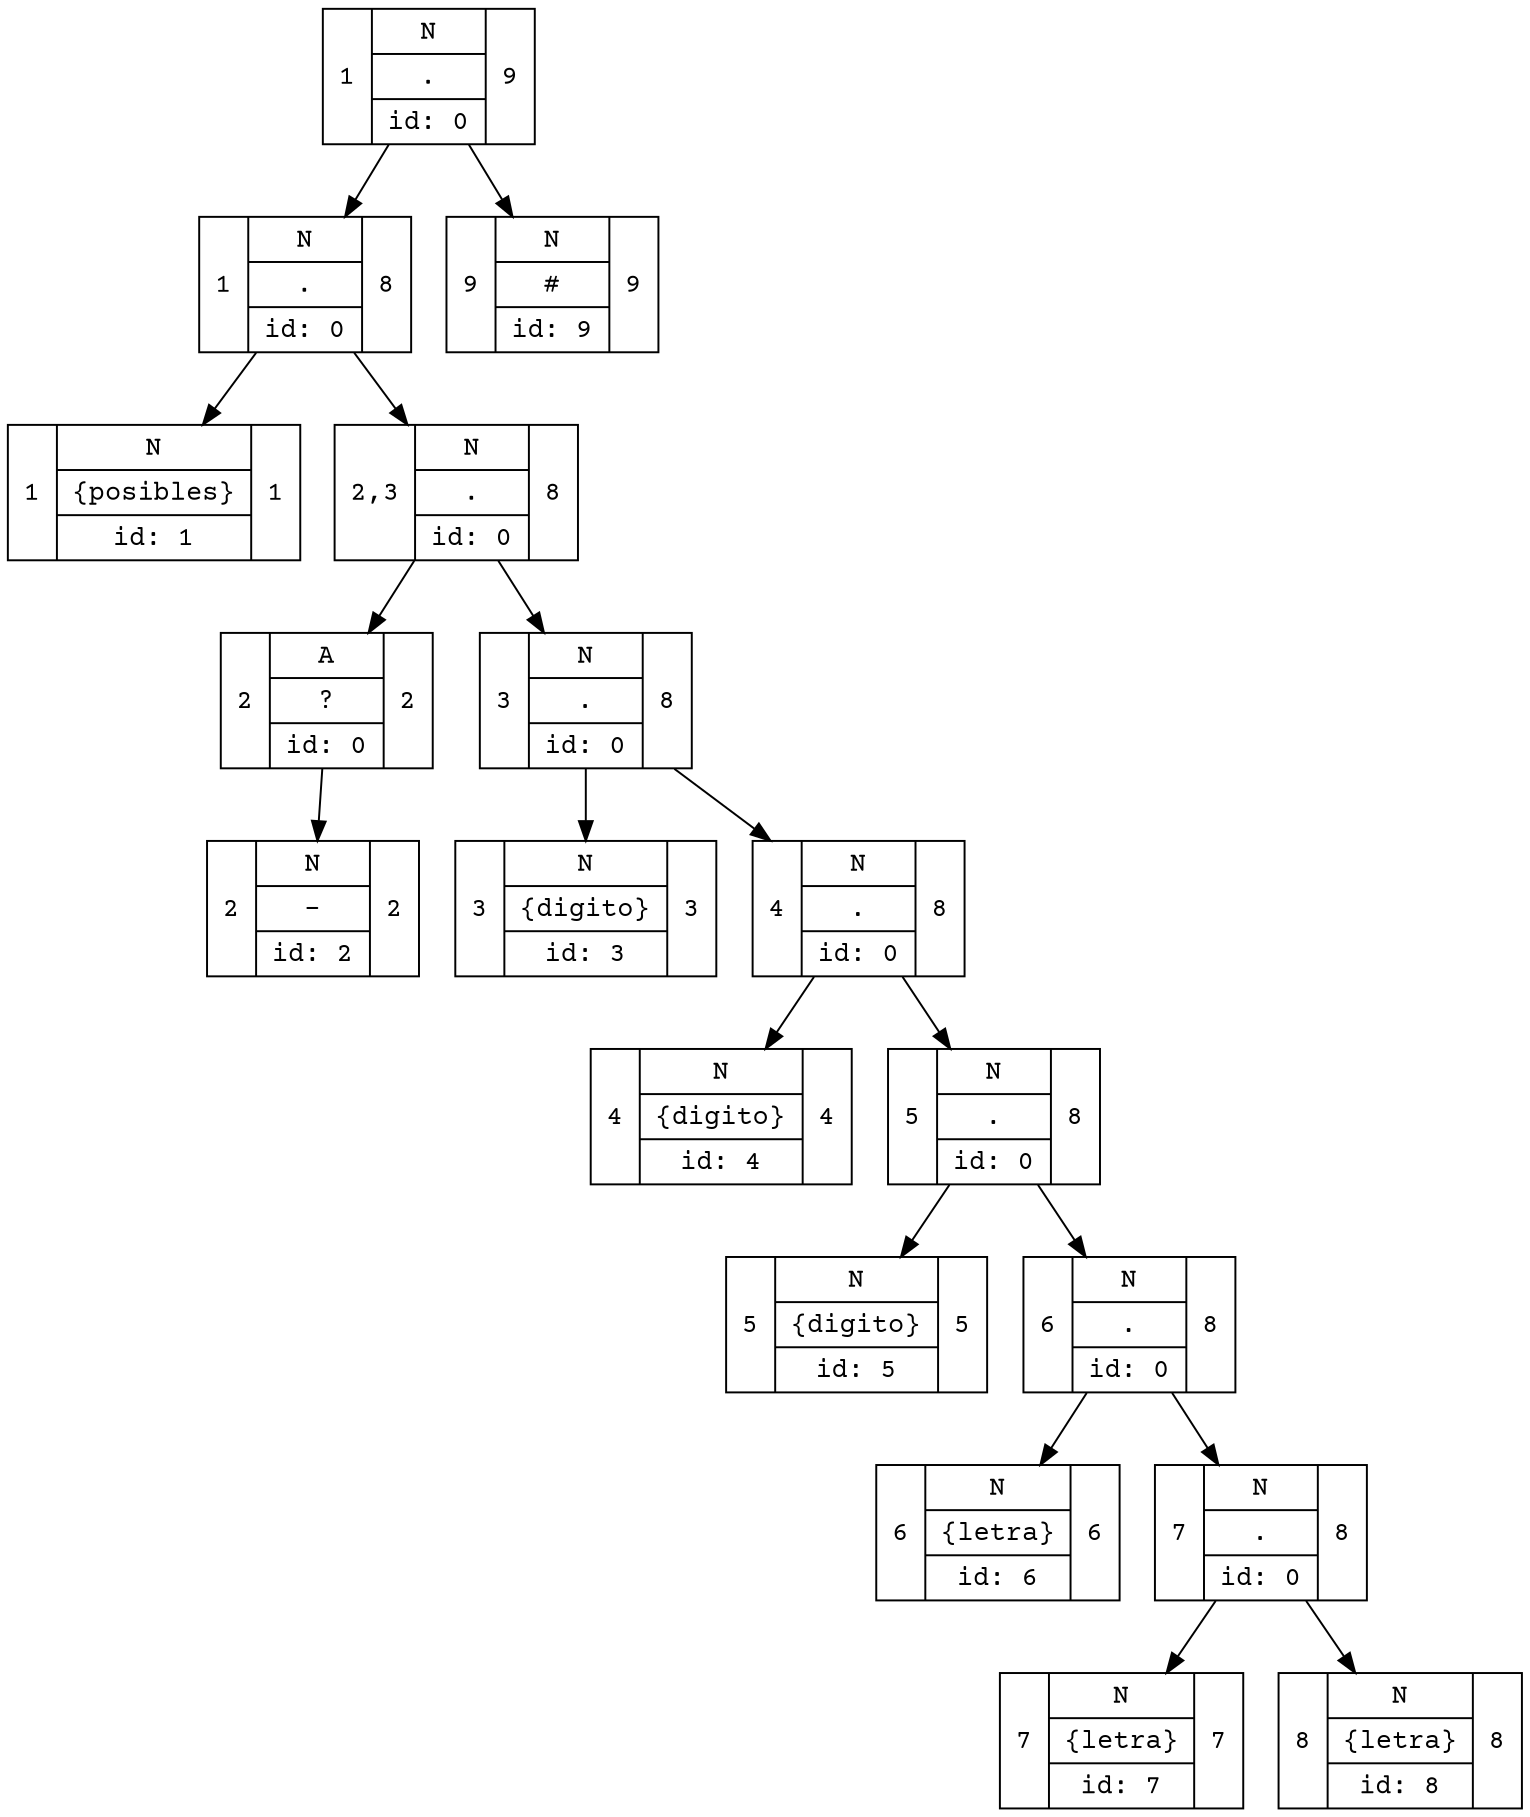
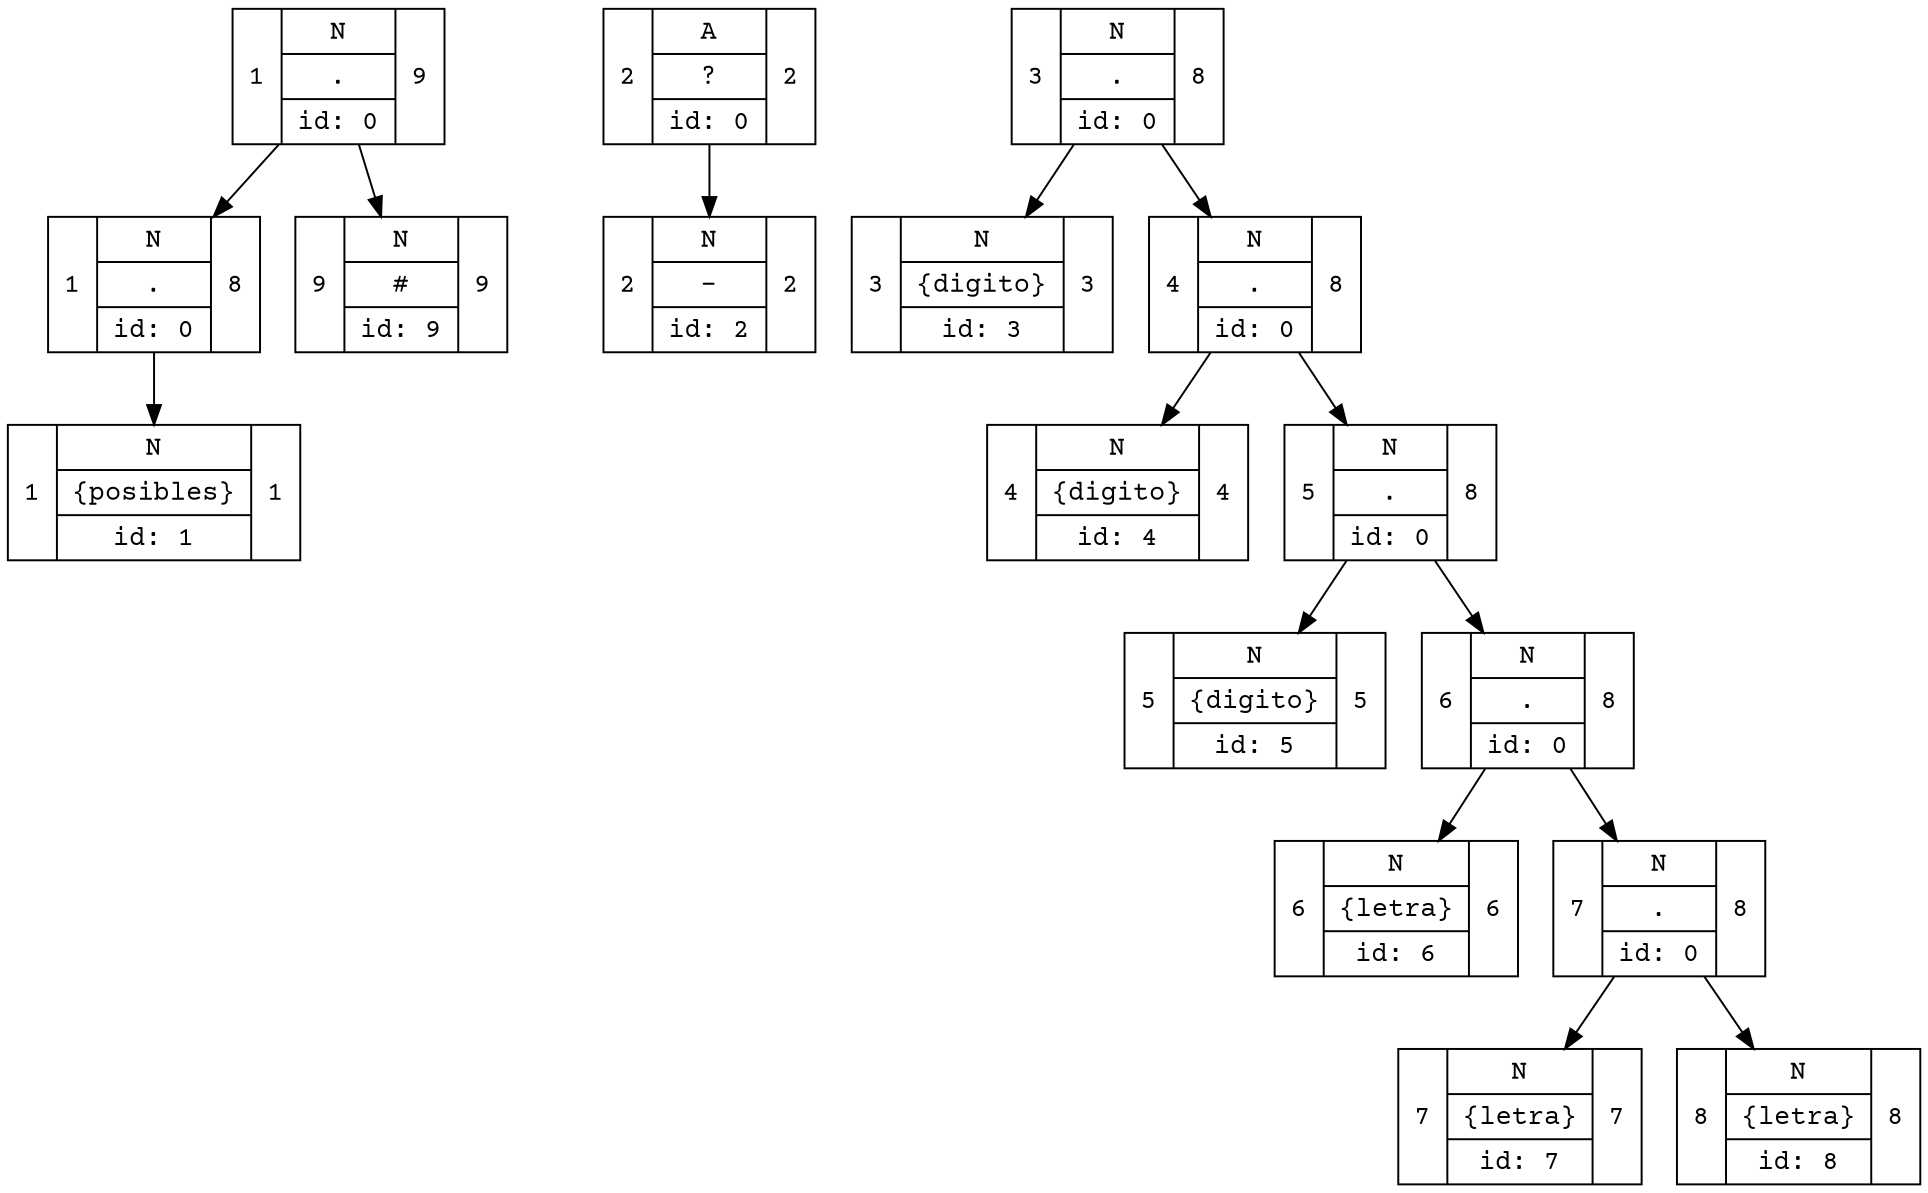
node "2,3": removed
